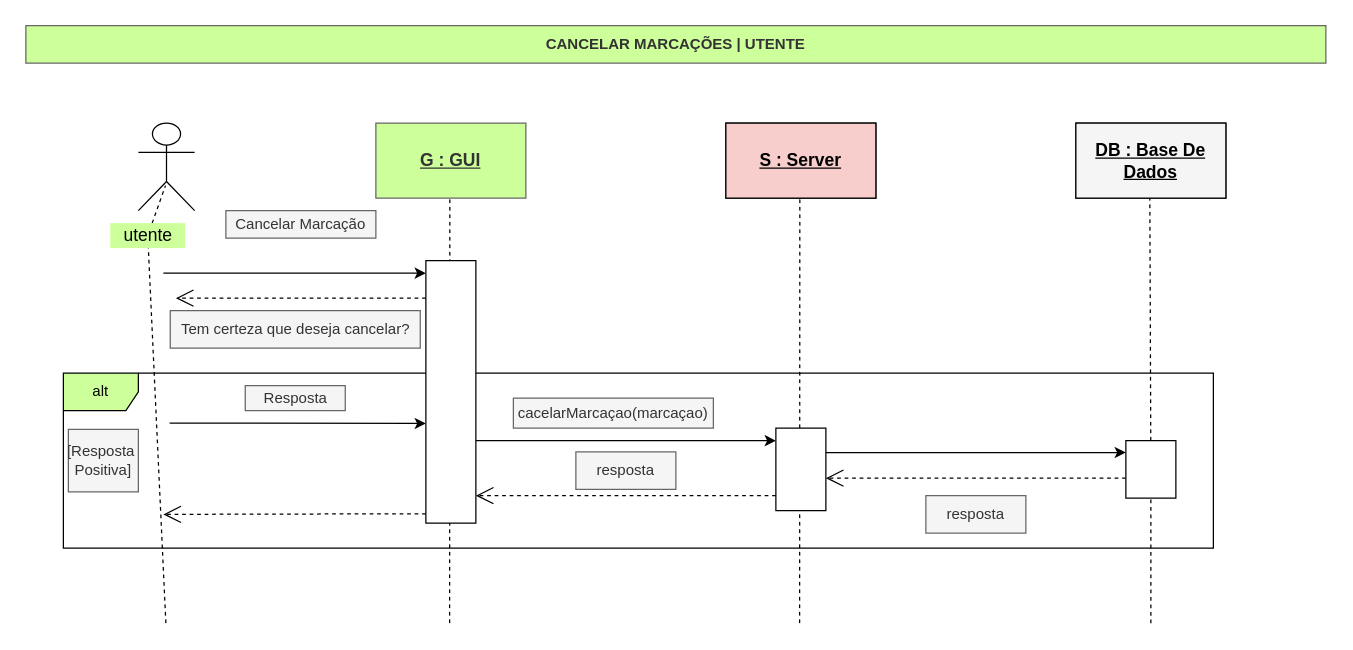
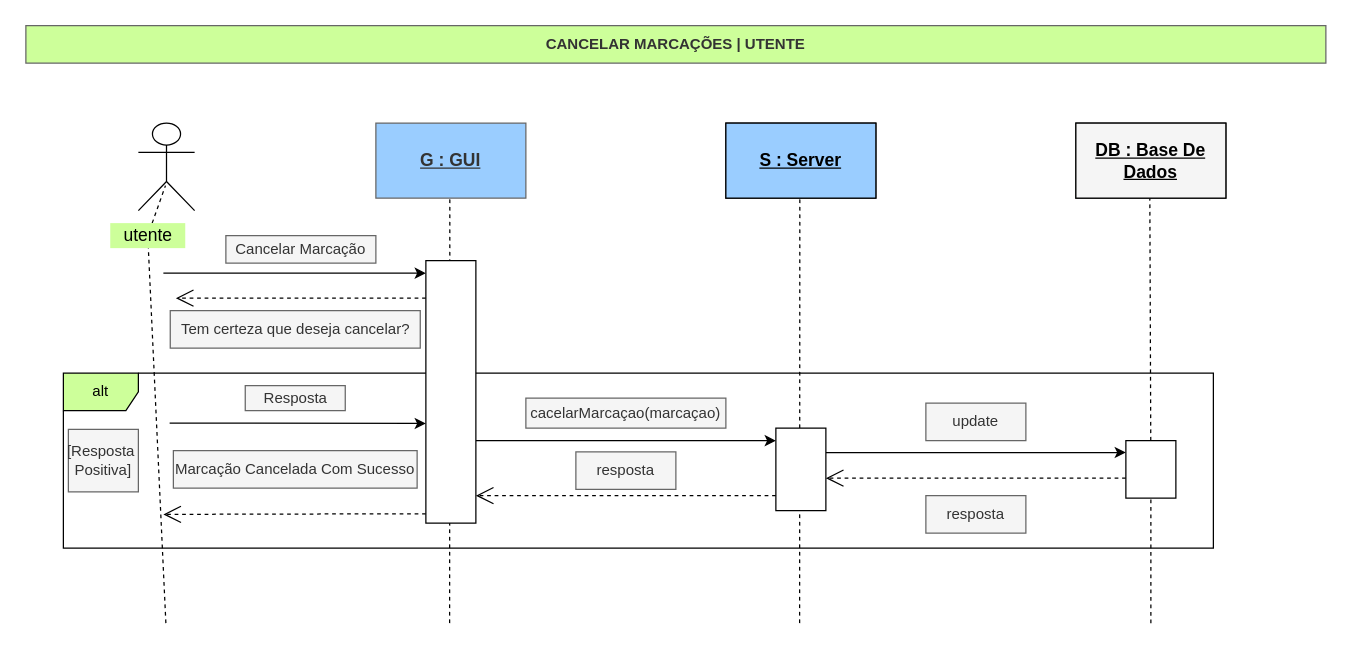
node "G : GUI": fillcolor #cdff9a -> #9acdff
node "S : Server": fillcolor #f8cecc -> #9acdff
node "Cancelar Marcação": moved (301, 224) -> (301, 249)
node "cacelarMarcaçao(marcaçao)": moved (613, 413) -> (626, 413)
node "update": added
node "Marcação Cancelada Com Sucesso": added
